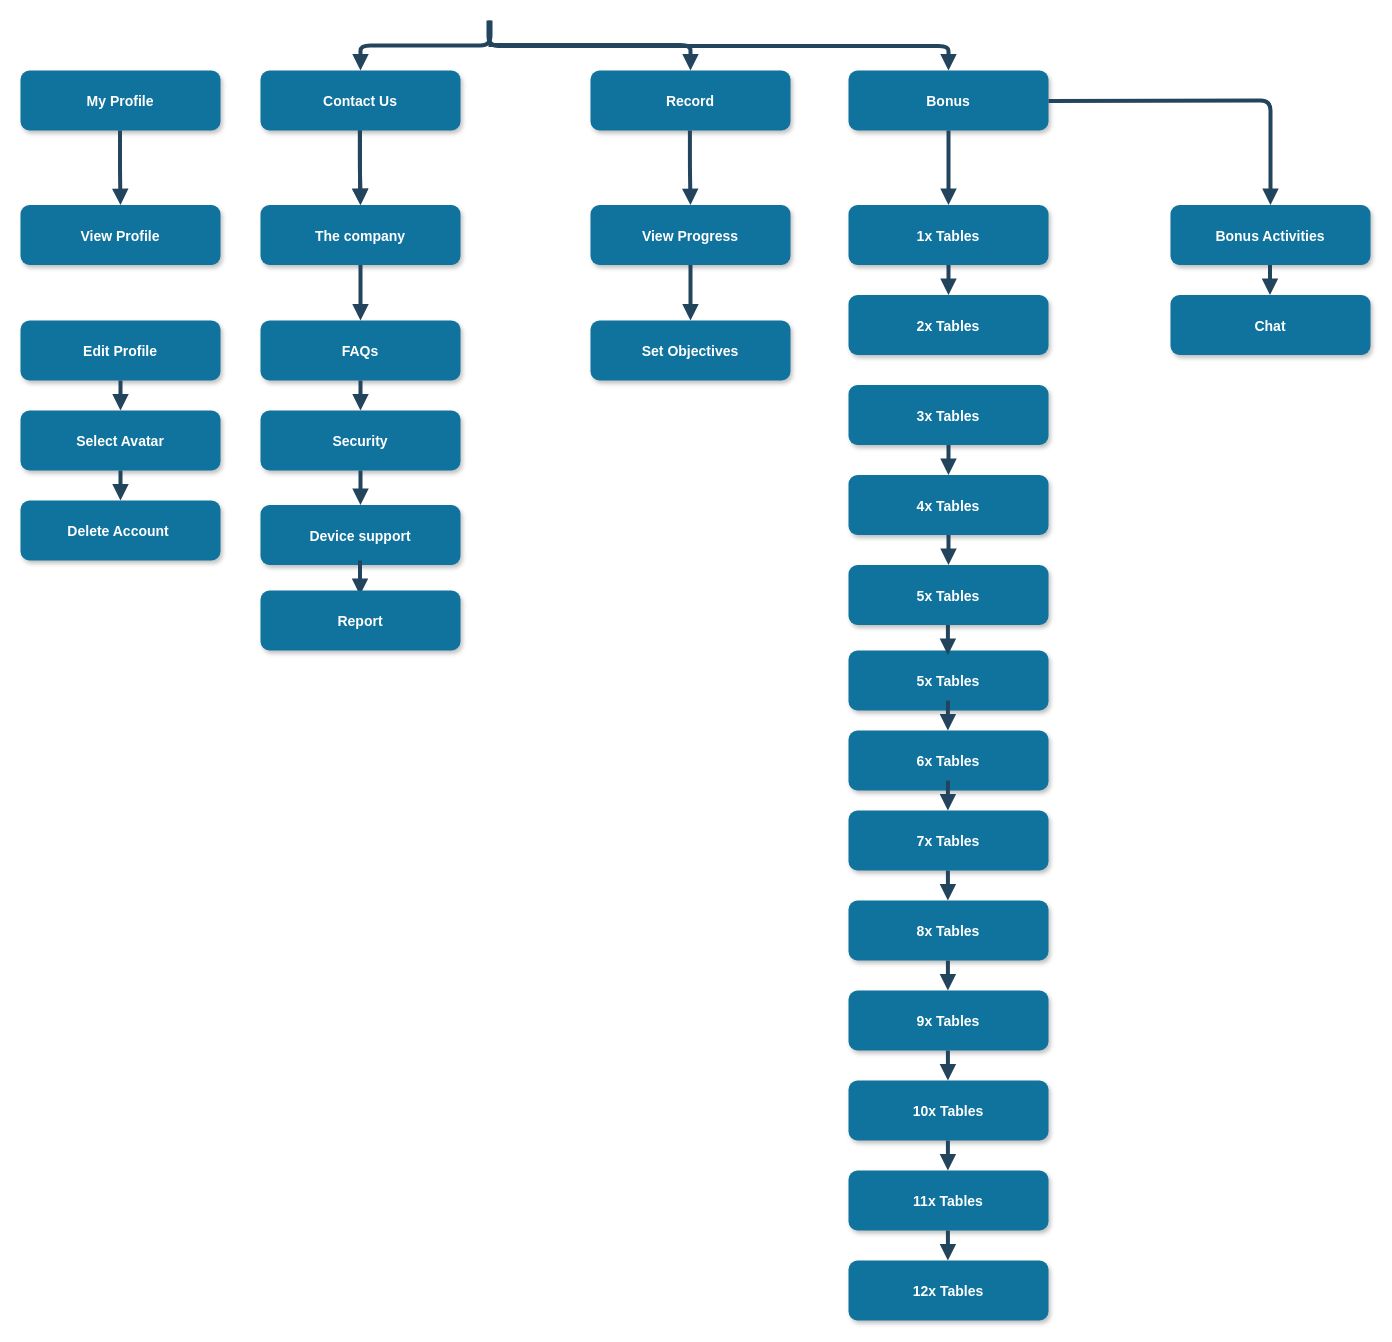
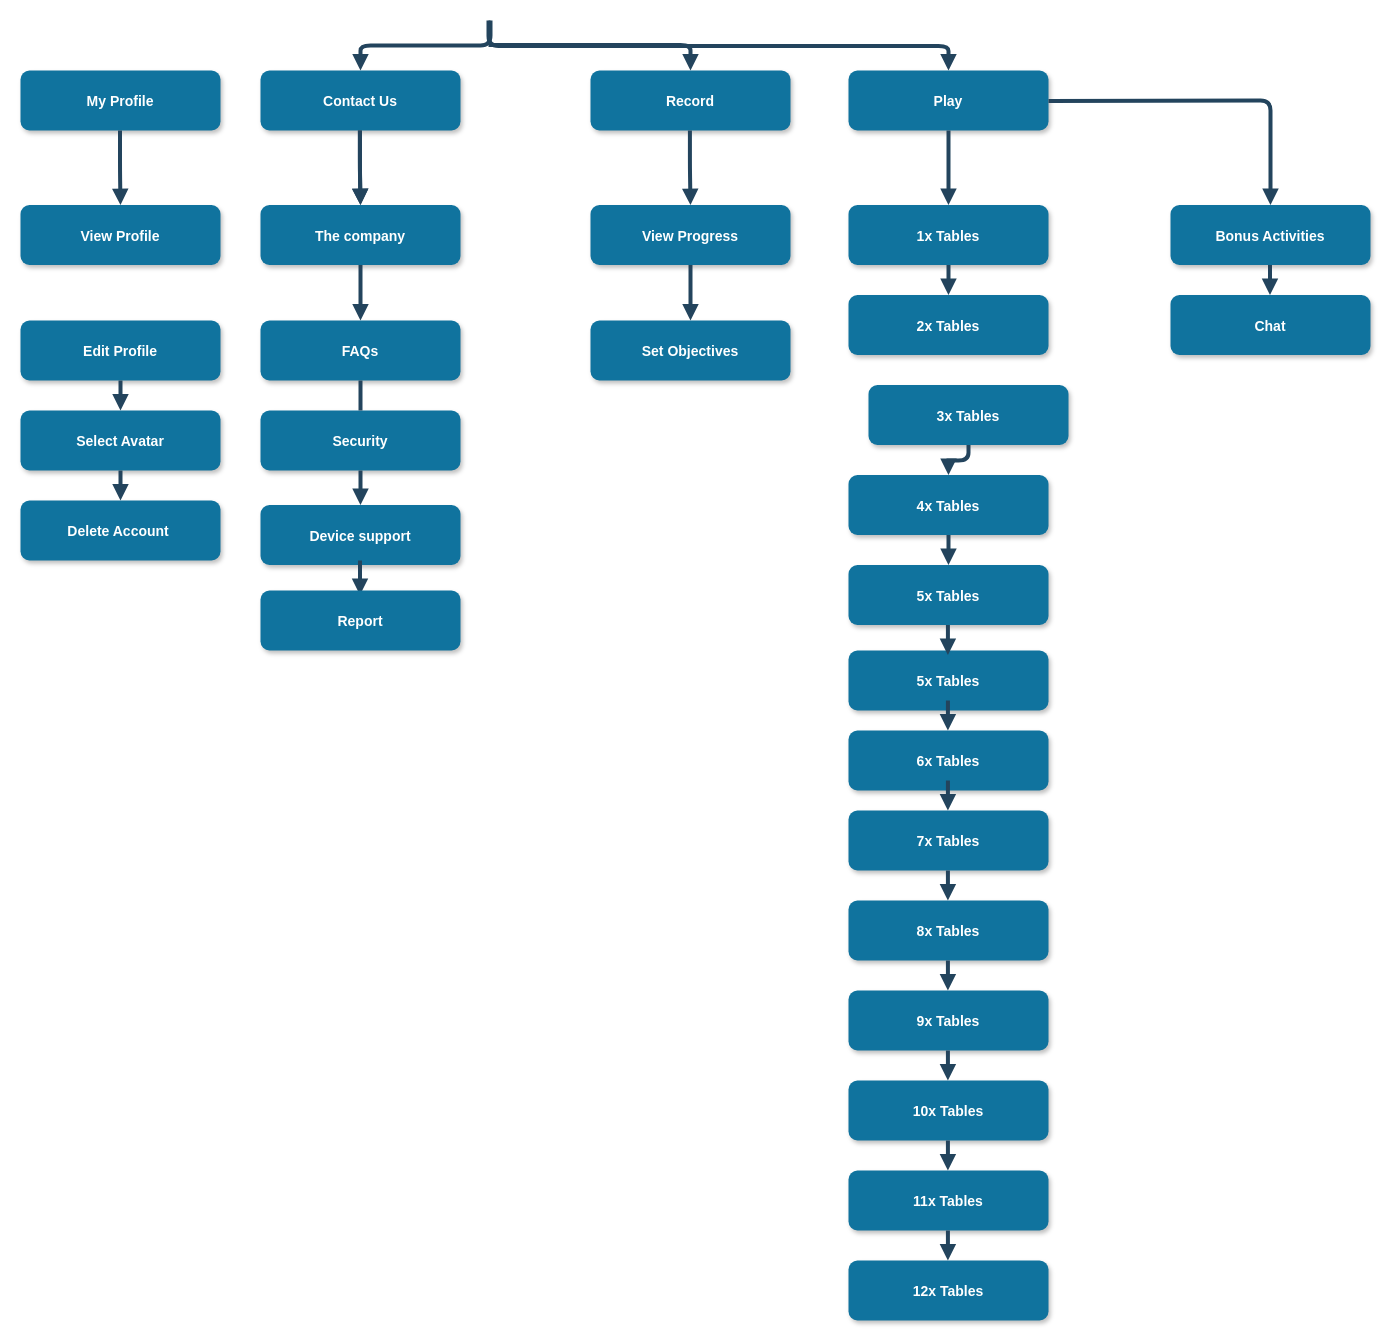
node "Bonus": label "Bonus" -> "Play"
edge "FAQs" -> "Security": arrowhead block -> none
node "3x Tables": moved (949, 415) -> (969, 415)
